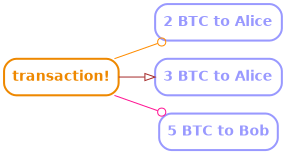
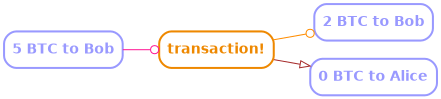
node "2 BTC to Alice": label "2 BTC to Alice" -> "2 BTC to Bob"
node "3 BTC to Alice": label "3 BTC to Alice" -> "0 BTC to Alice"
edge "transaction!" -> "5 BTC to Bob": reversed
